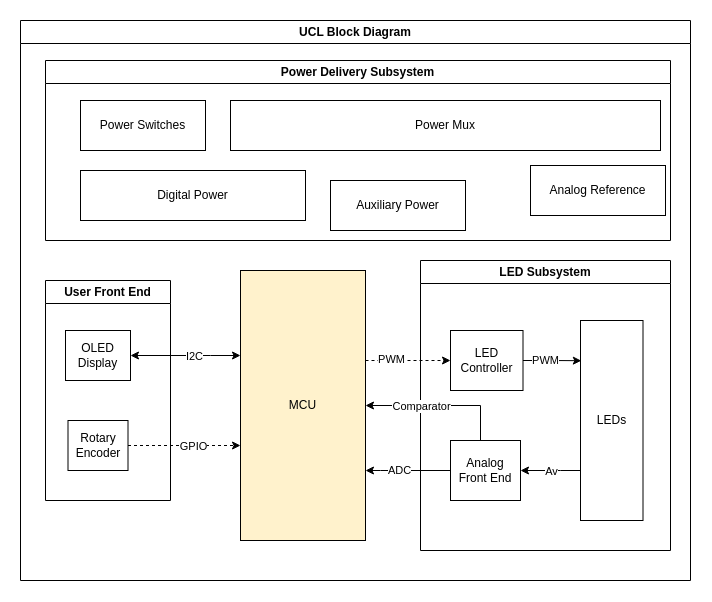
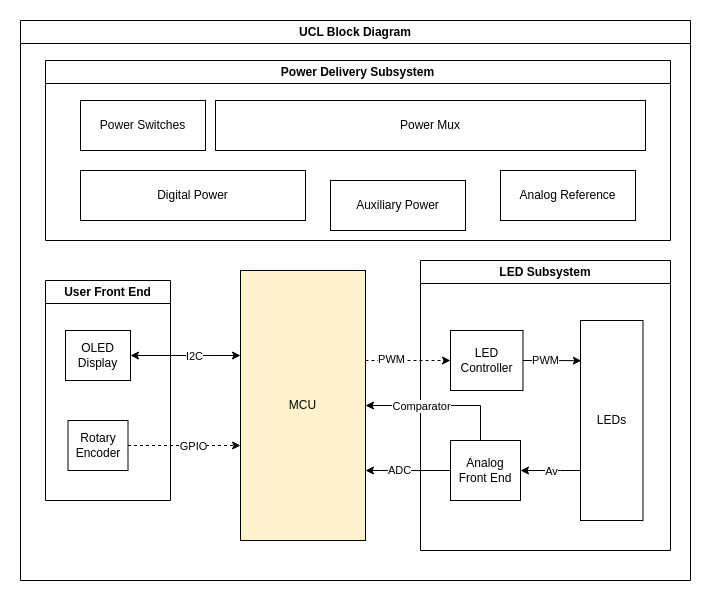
node "Power Mux": moved (446, 126) -> (431, 126)
node "Analog Reference": moved (598, 191) -> (568, 196)
